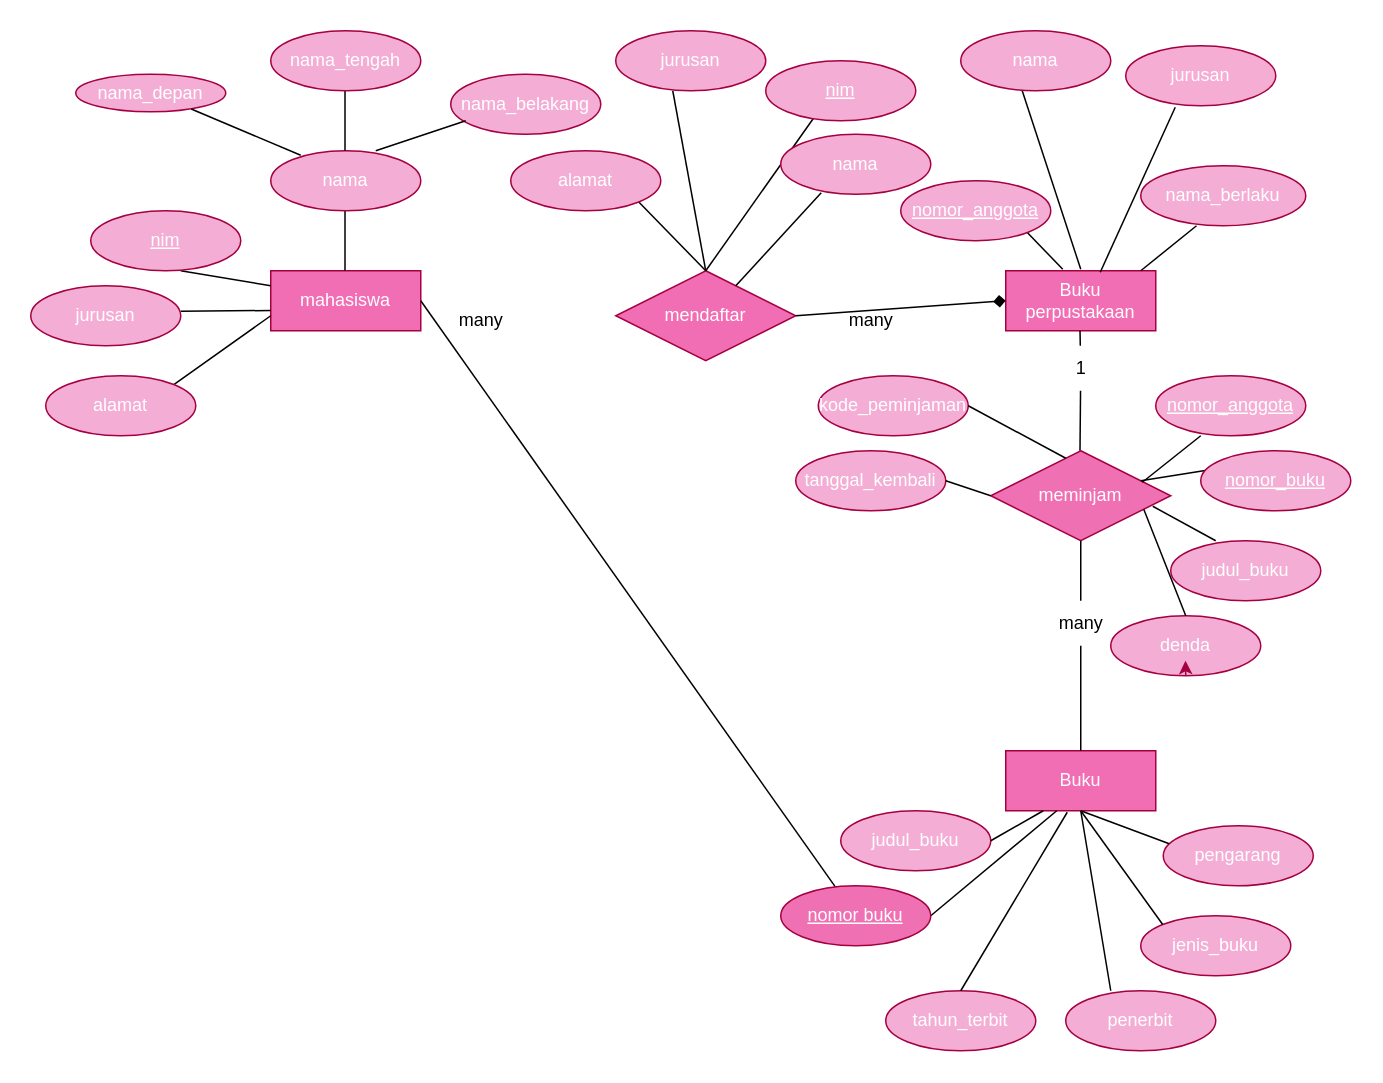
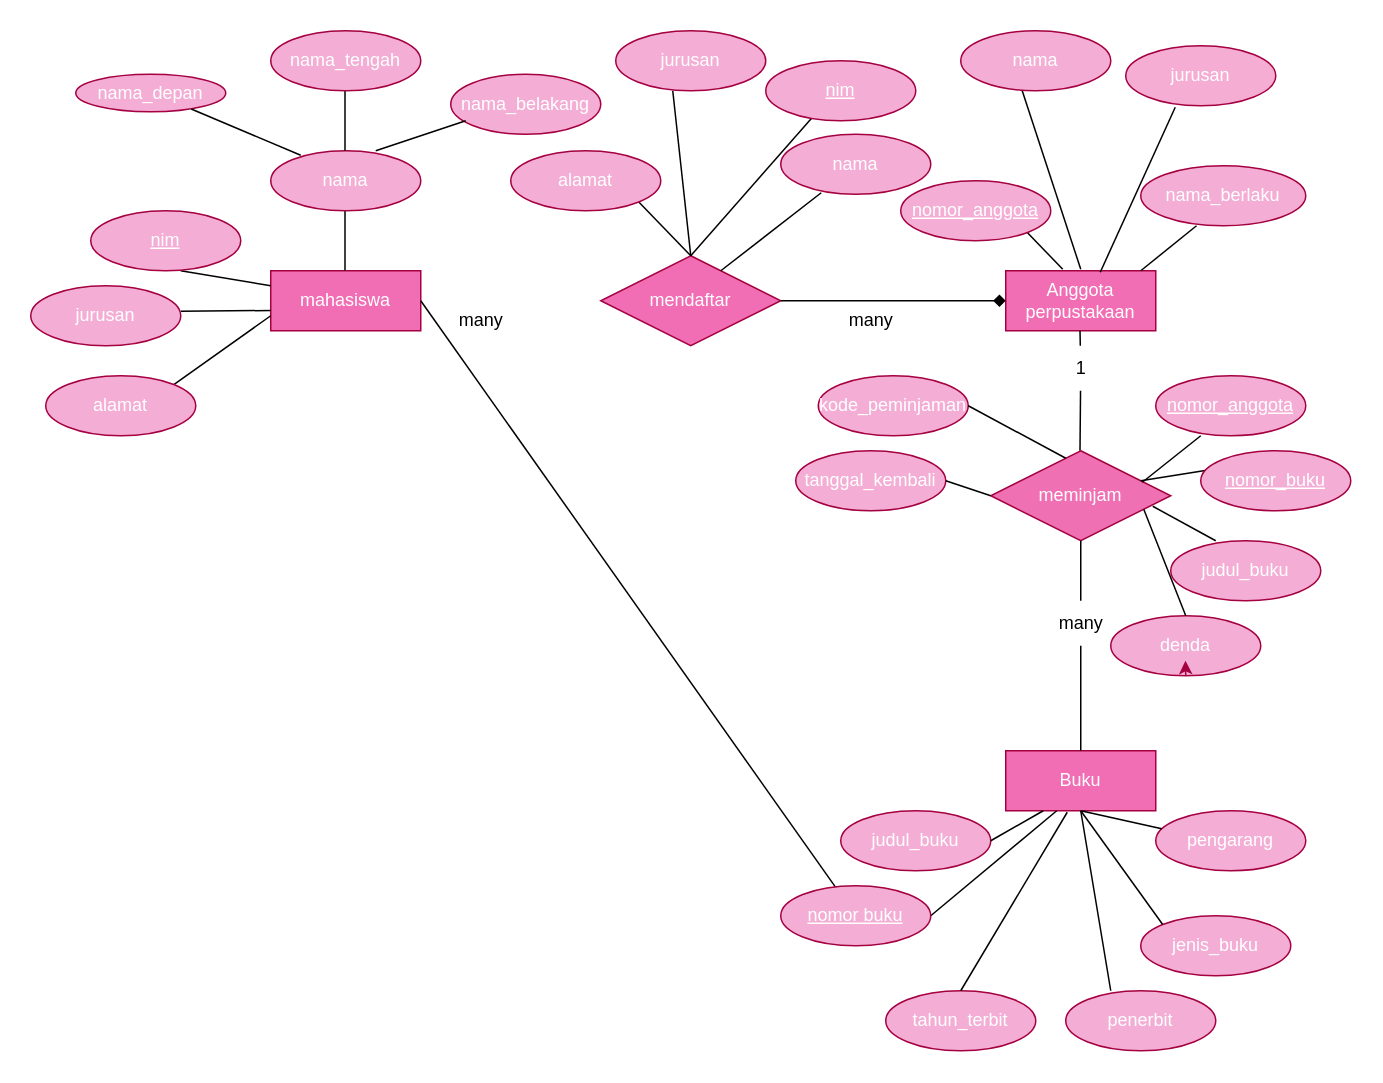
node "Buku perpustakaan": label "Buku perpustakaan" -> "Anggota perpustakaan"
node "mendaftar": moved (706, 316) -> (691, 301)
node "pengarang": moved (1238, 856) -> (1231, 841)
node "nomor buku": fillcolor #f070b4 -> #f4aed5
